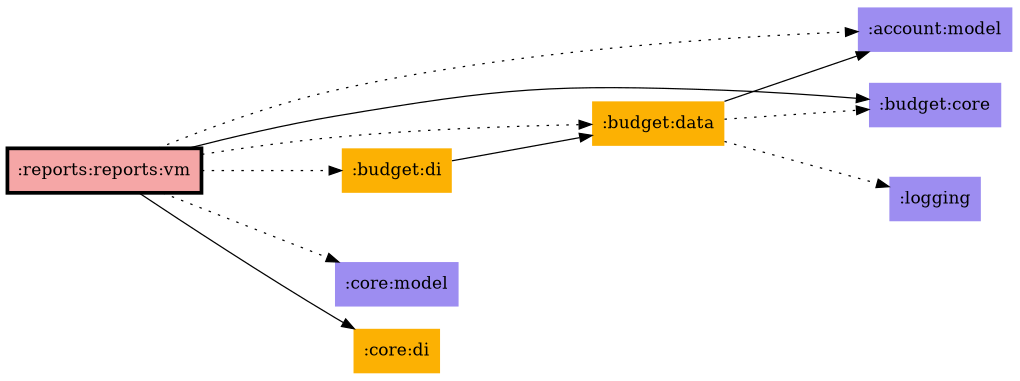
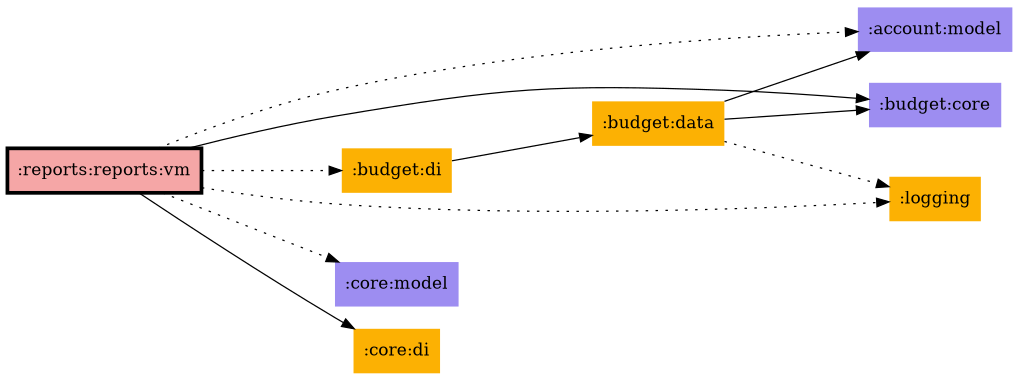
edge ":budget:data" -> ":budget:core": style dotted -> solid
edge ":reports:reports:vm" -> ":budget:data": now ":reports:reports:vm" -> ":logging"
node ":logging": fillcolor #9d8df1 -> #fcb103
